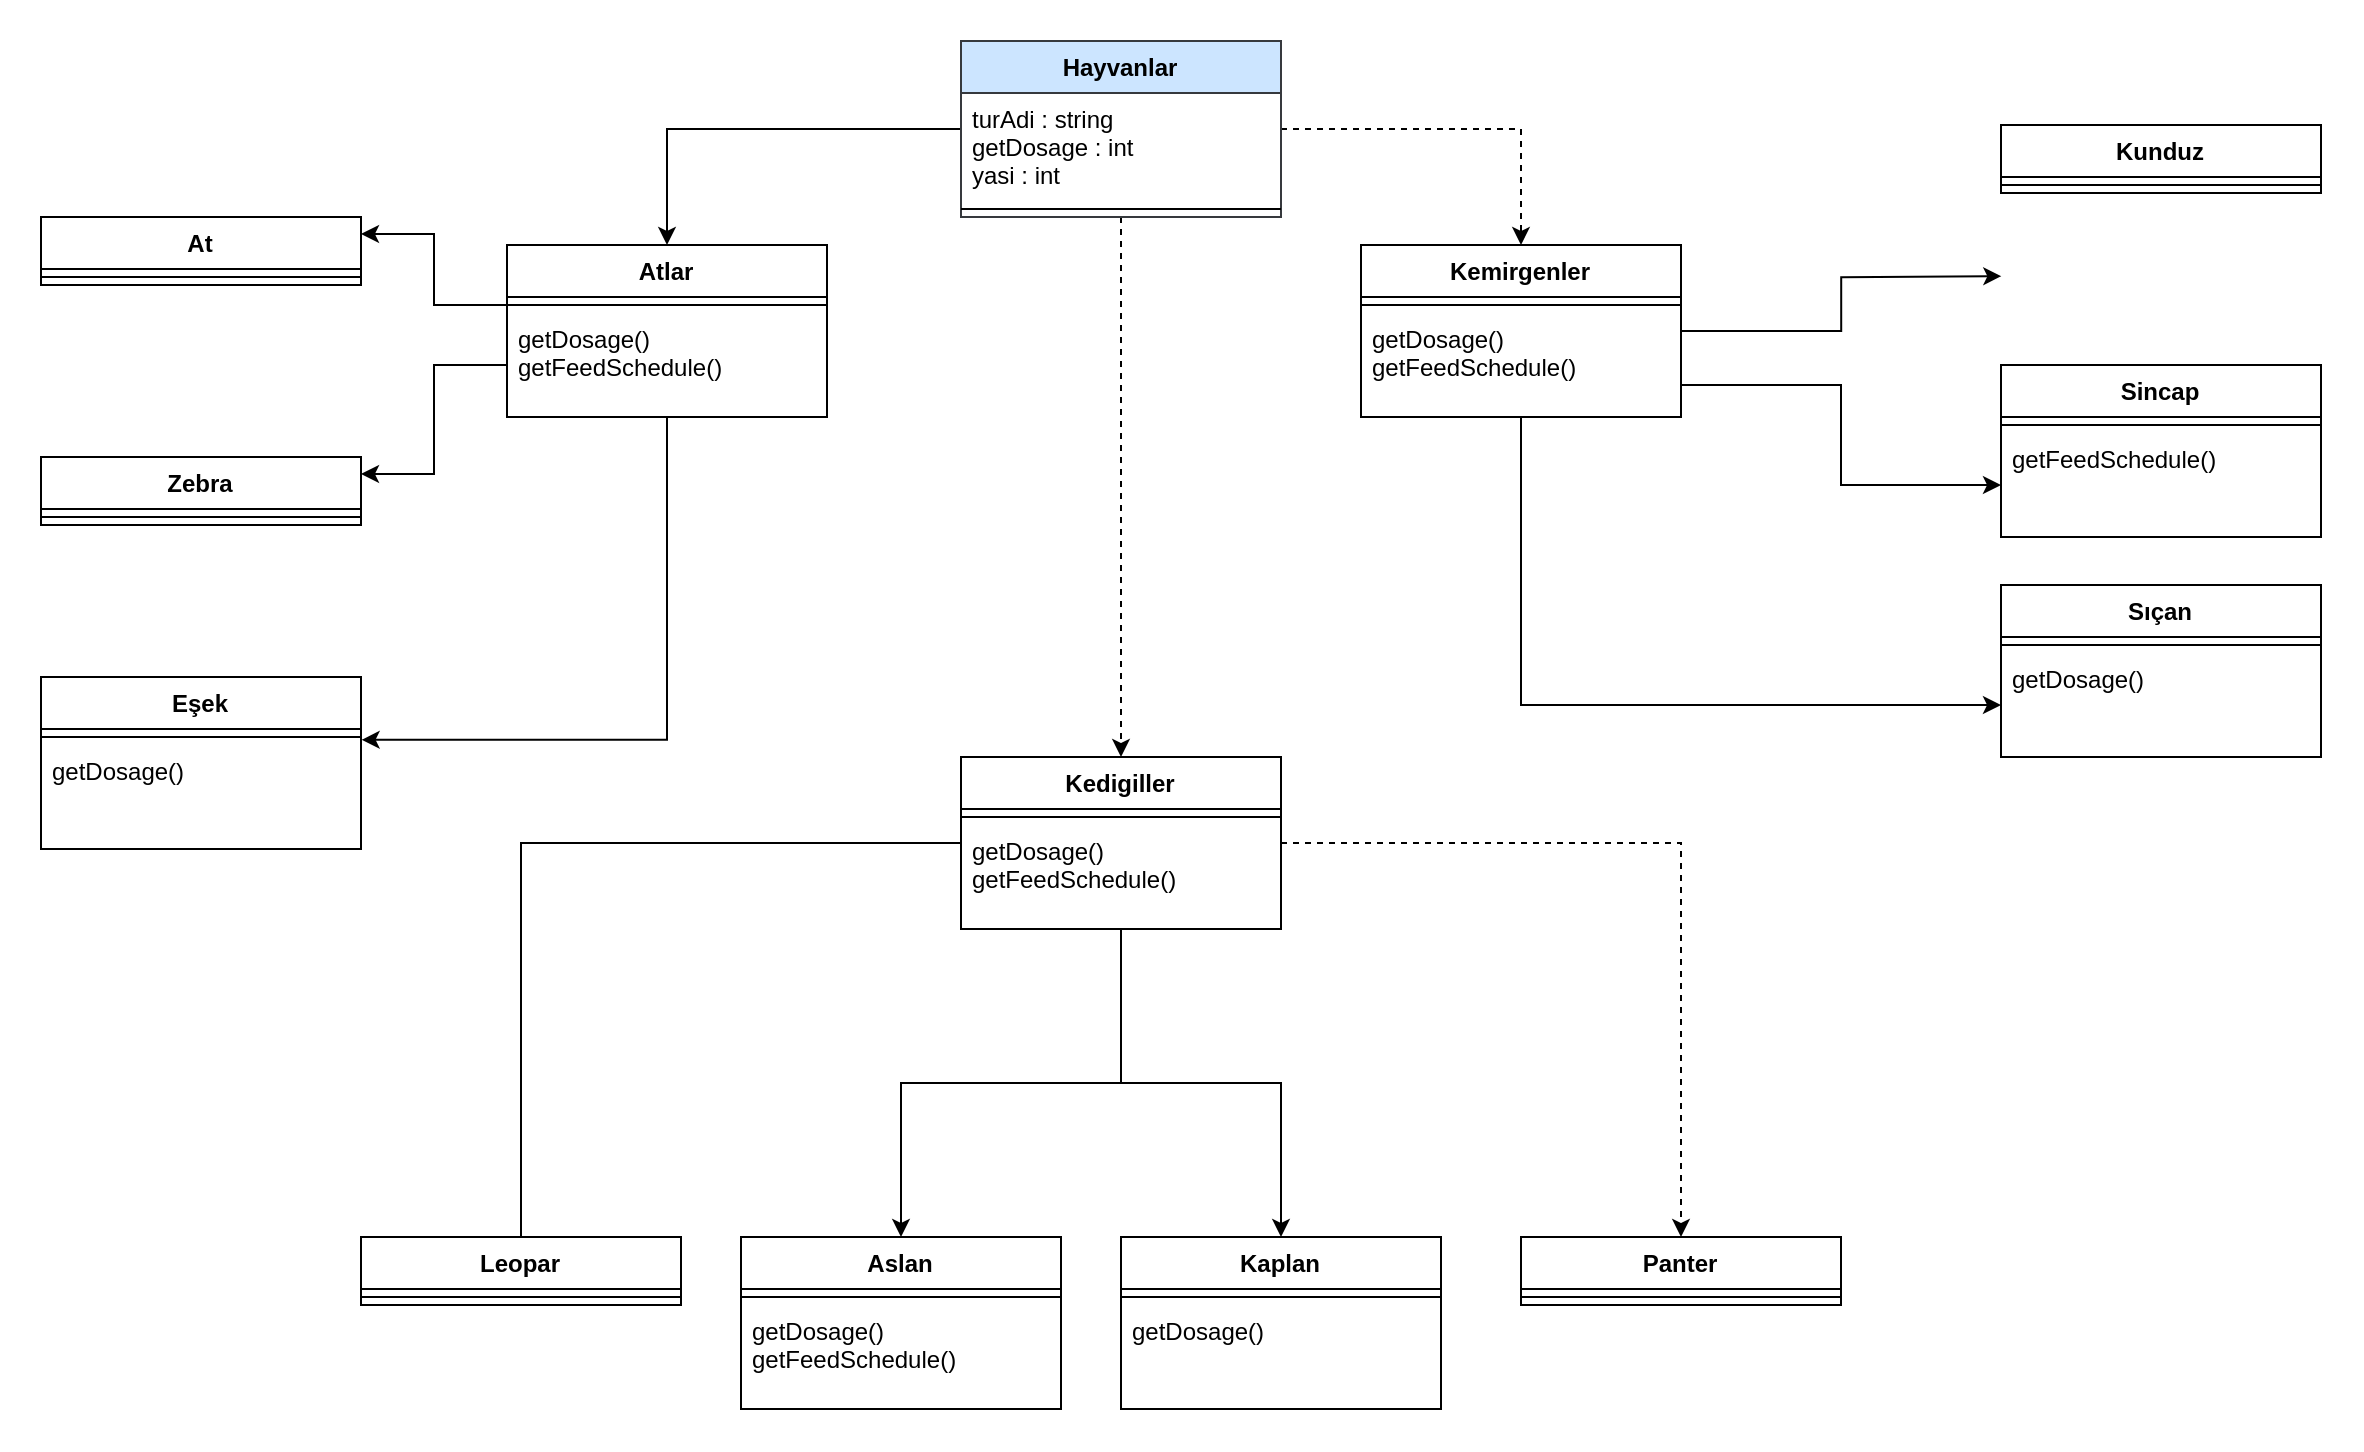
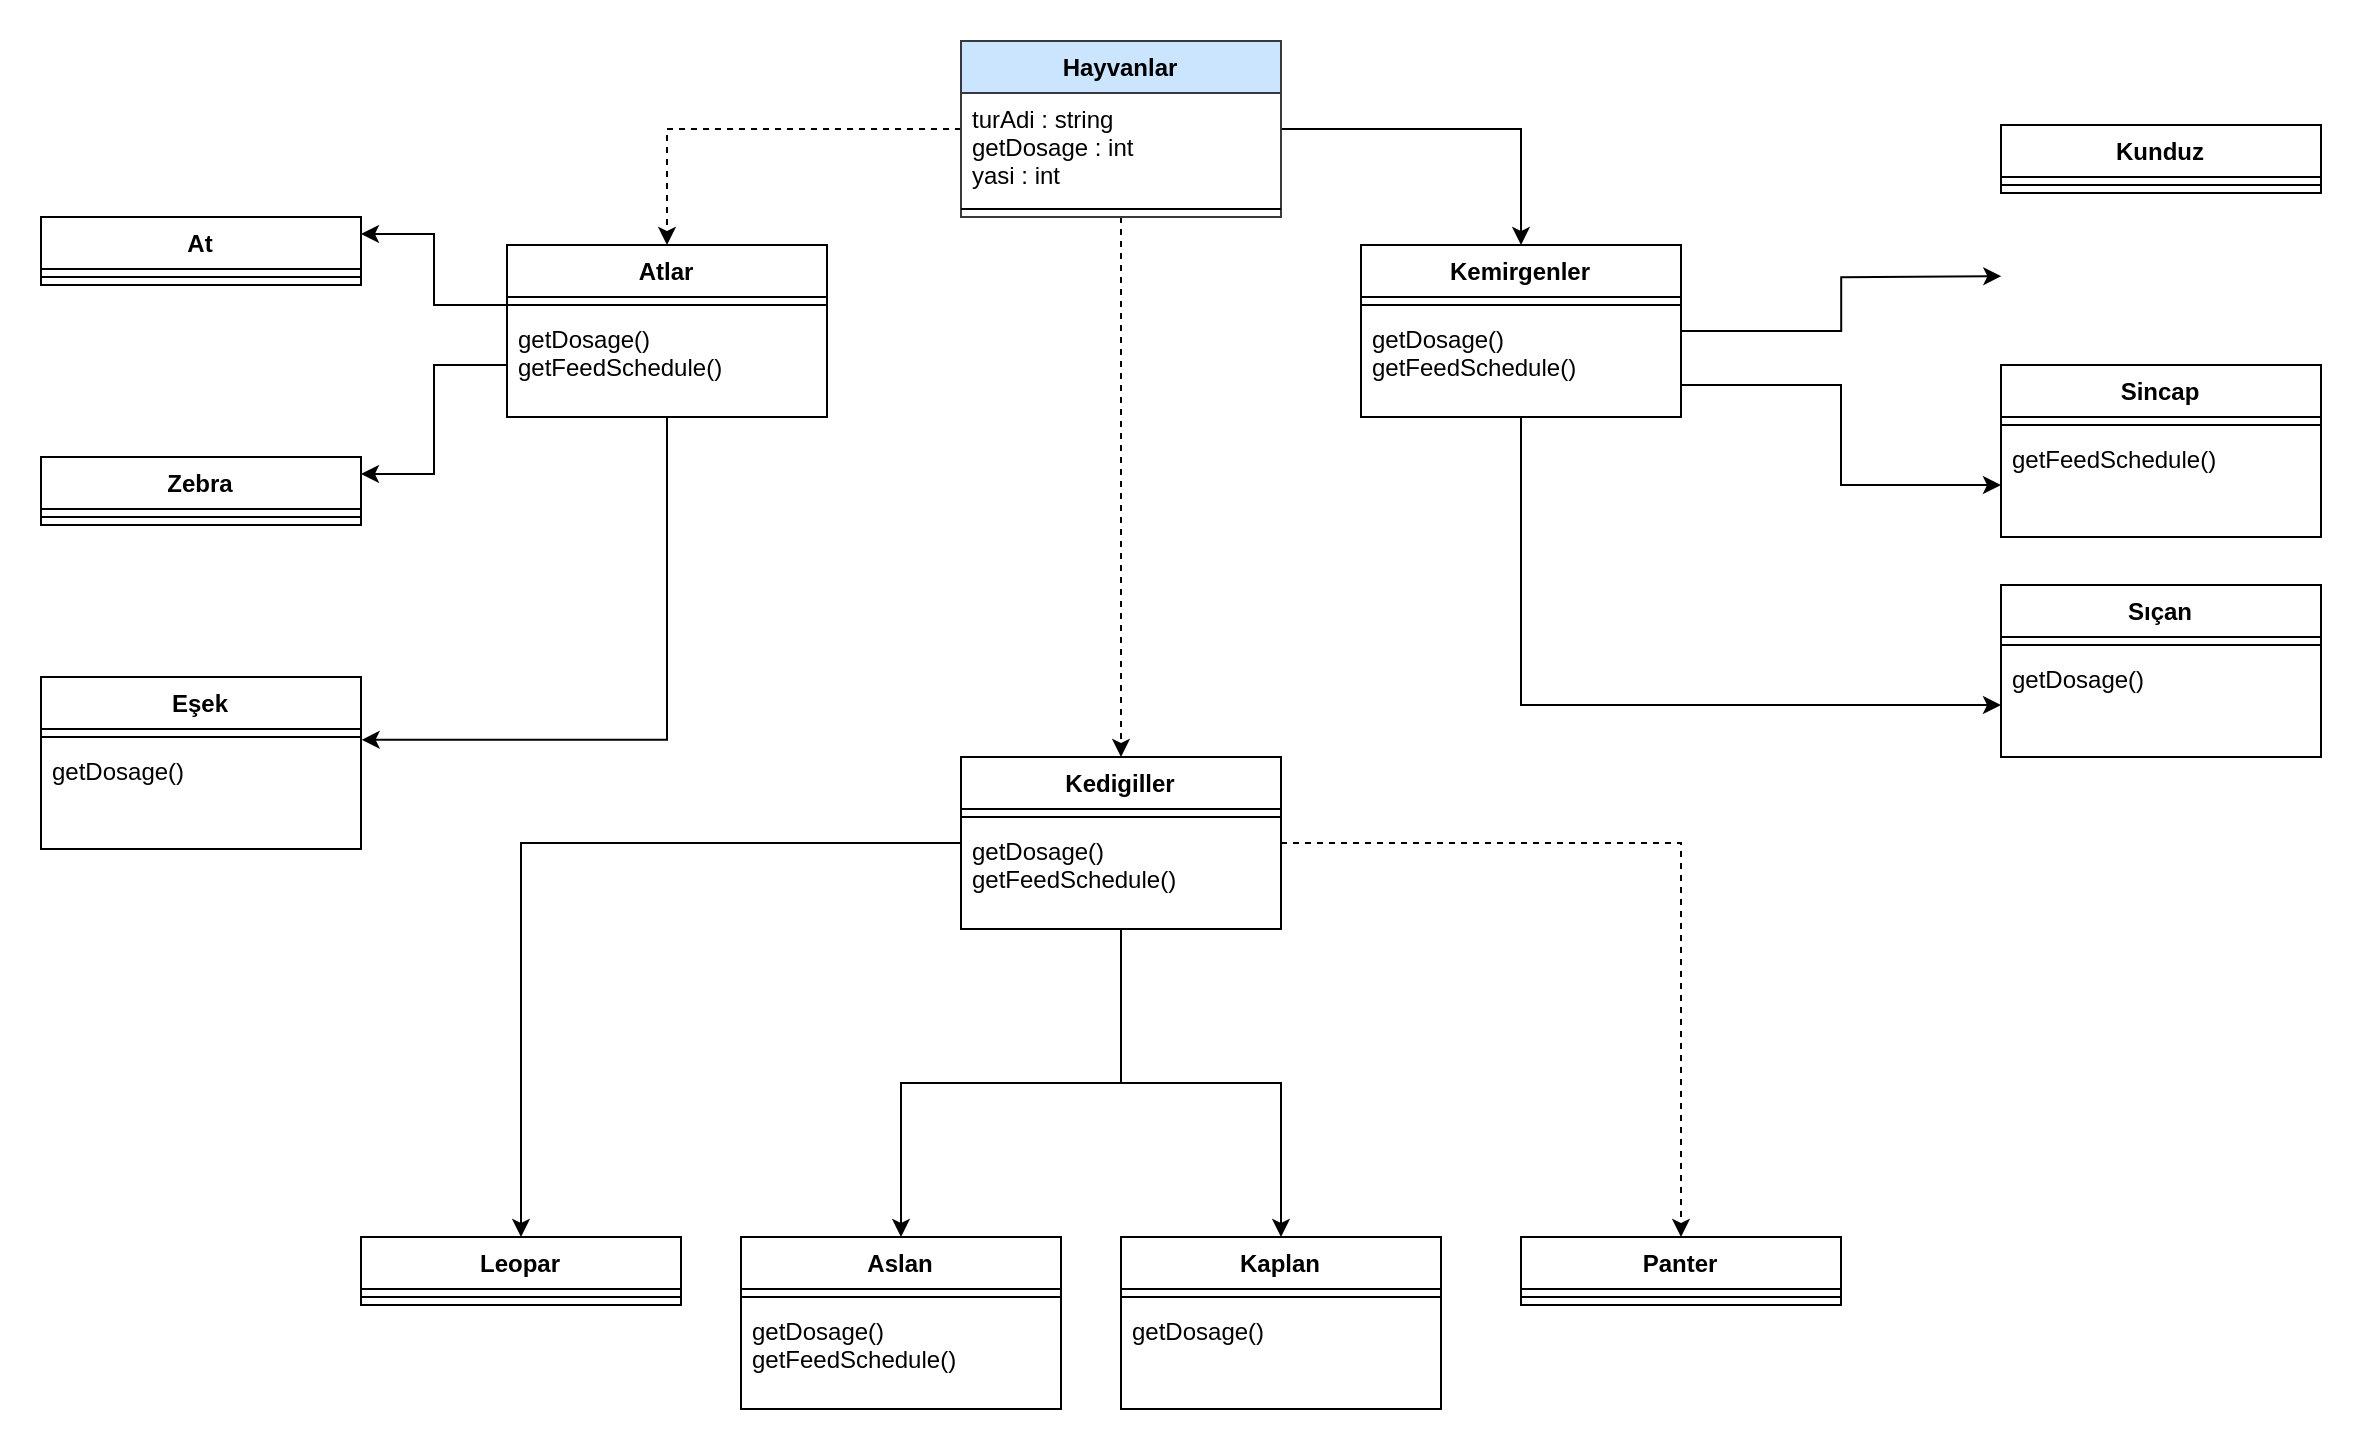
edge "Hayvanlar" -> "Atlar": style solid -> dashed
edge "Hayvanlar" -> "Kemirgenler": style dashed -> solid
edge "Kedigiller" -- "Leopar": arrowhead none -> classic
